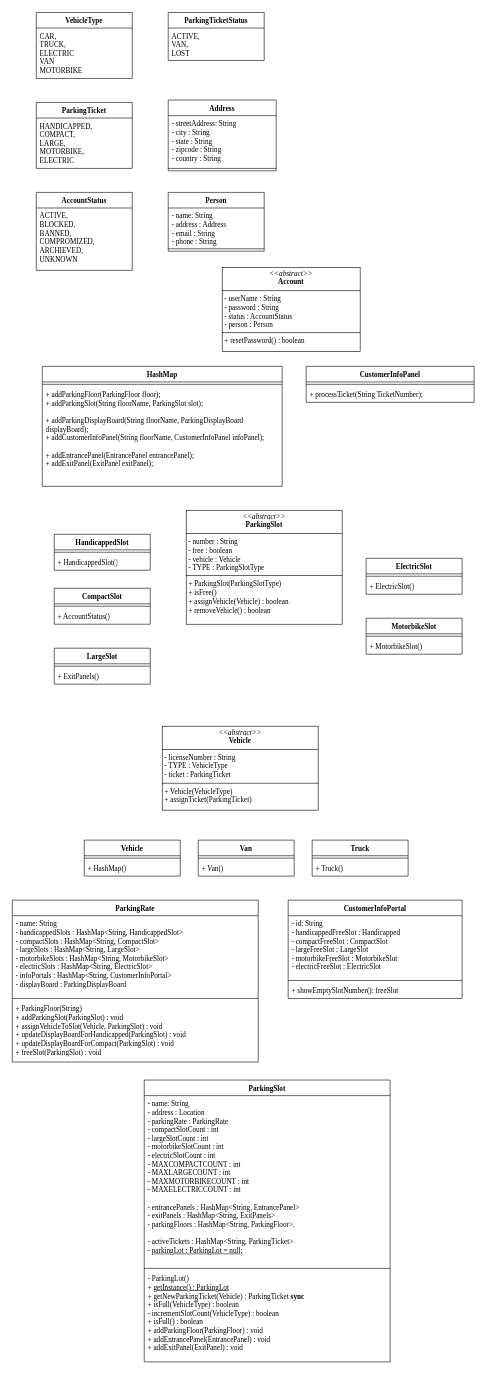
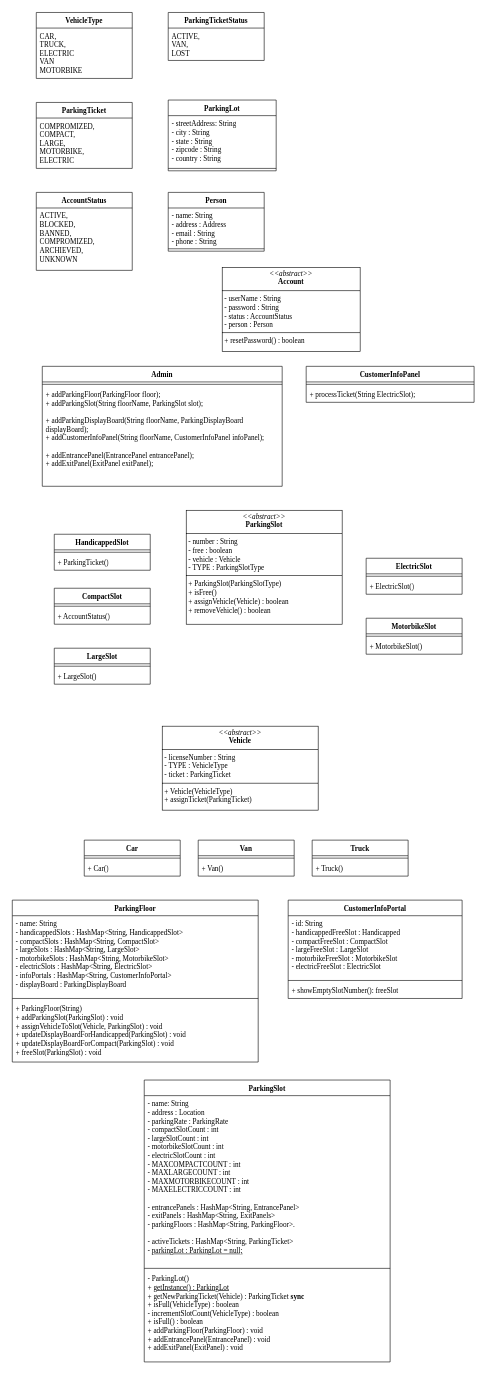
node "Address": label "Address" -> "ParkingLot"
node "HANDICAPPED, COMPACT, LARGE, MOTORBIKE, ELECTRIC": label "HANDICAPPED, COMPACT, LARGE, MOTORBIKE, ELECTRIC" -> "COMPROMIZED, COMPACT, LARGE, MOTORBIKE, ELECTRIC"
node "HashMap": label "HashMap" -> "Admin"
node "+ processTicket(String TicketNumber);": label "+ processTicket(String TicketNumber);" -> "+ processTicket(String ElectricSlot);"
node "+ HandicappedSlot()": label "+ HandicappedSlot()" -> "+ ParkingTicket()"
node "+ ExitPanels()": label "+ ExitPanels()" -> "+ LargeSlot()"
node "Vehicle": label "Vehicle" -> "Car"
node "+ HashMap()": label "+ HashMap()" -> "+ Car()"
node "ParkingRate": label "ParkingRate" -> "ParkingFloor"
